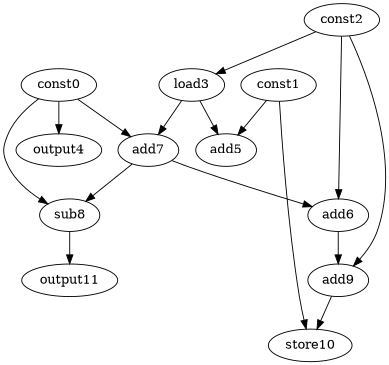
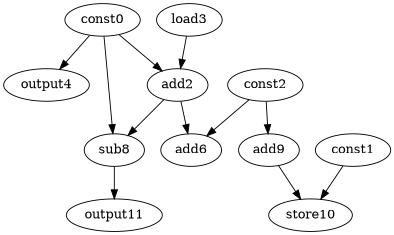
edge "const2" -> "load3": removed
node "add7": label "add7" -> "add2"
node "add5": removed
edge "add6" -> "add9": removed
